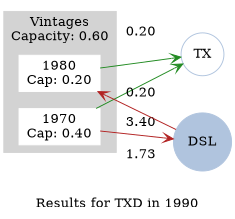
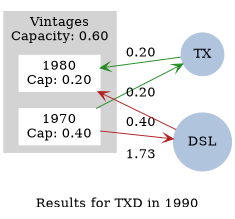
node "TX": fillcolor white -> lightsteelblue
edge "1980 Cap: 0.20" -> "TX": reversed
edge "1970 Cap: 0.40" -> "TX": label "3.40" -> "0.40"
